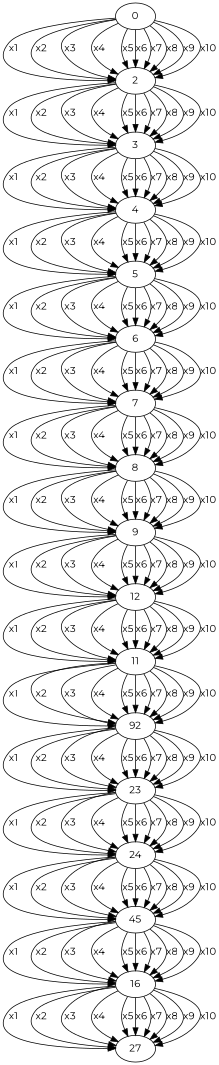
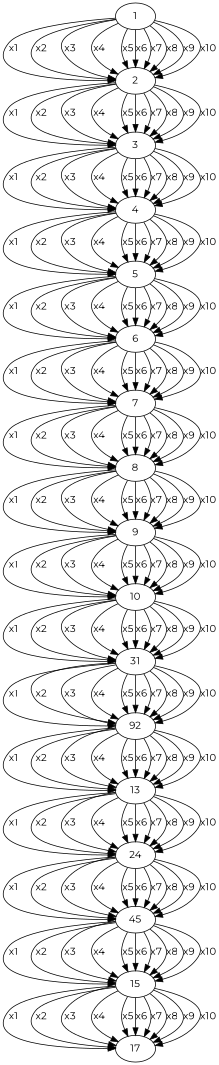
node "0": label "0" -> "1"
node "12": label "12" -> "10"
node "11": label "11" -> "31"
node "23": label "23" -> "13"
node "16": label "16" -> "15"
node "27": label "27" -> "17"
